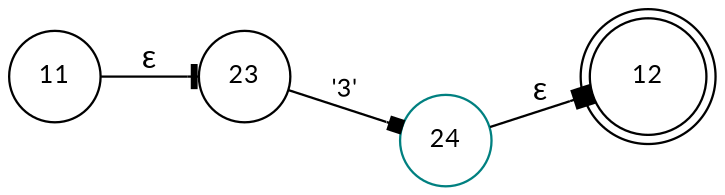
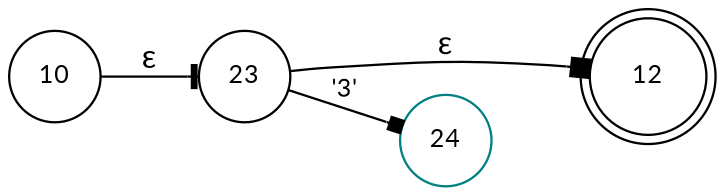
node "11": label "11" -> "10"
edge "24" -> "12": now "23" -> "12"
